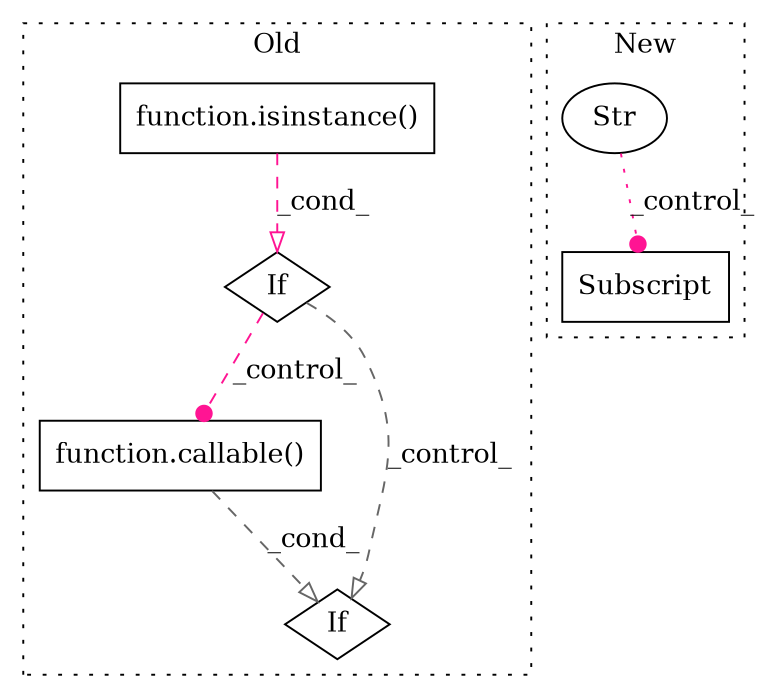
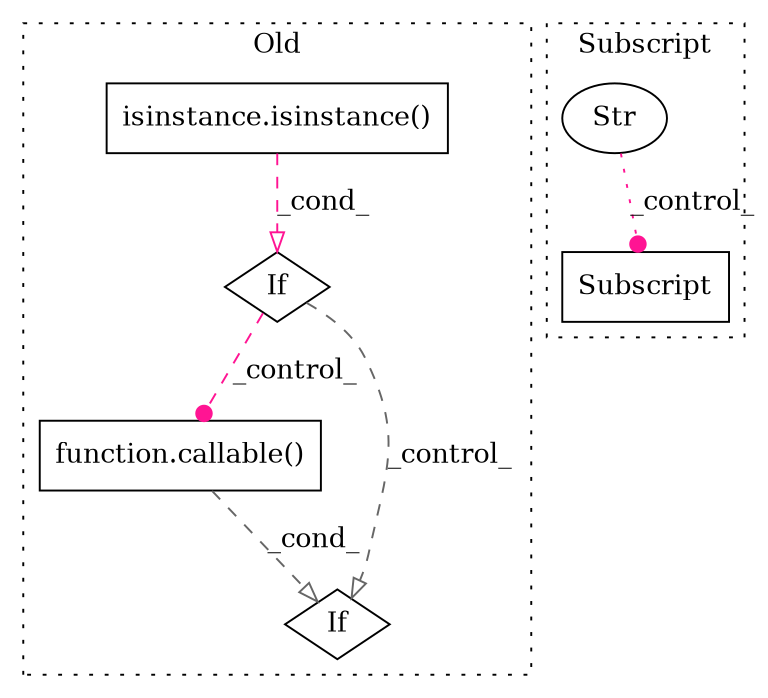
cluster "New": label "New" -> "Subscript"
node "function.isinstance()": label "function.isinstance()" -> "isinstance.isinstance()"
